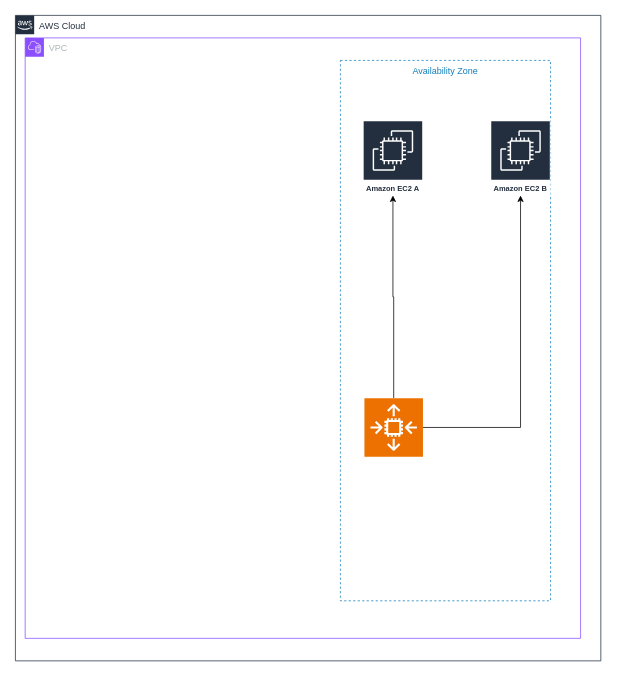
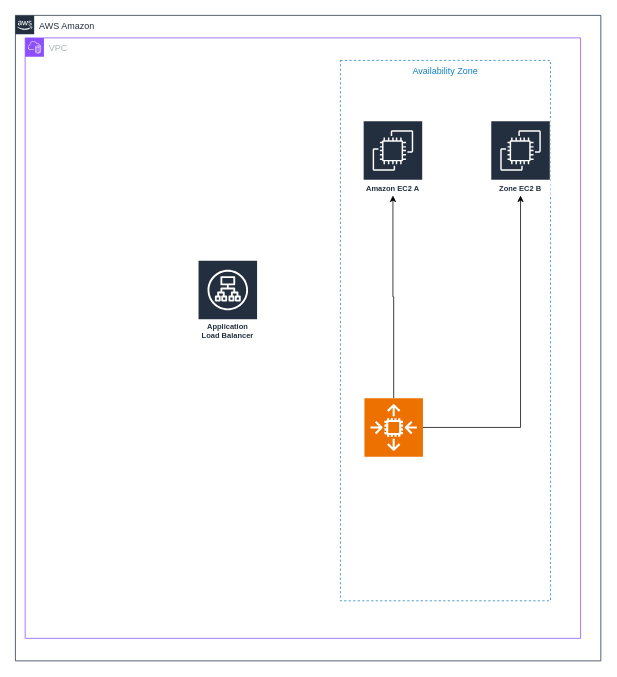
node "AWS Cloud": label "AWS Cloud" -> "AWS Amazon"
node "Amazon EC2 B": label "Amazon EC2 B" -> "Zone EC2 B"
node "Application Load Balancer": added
